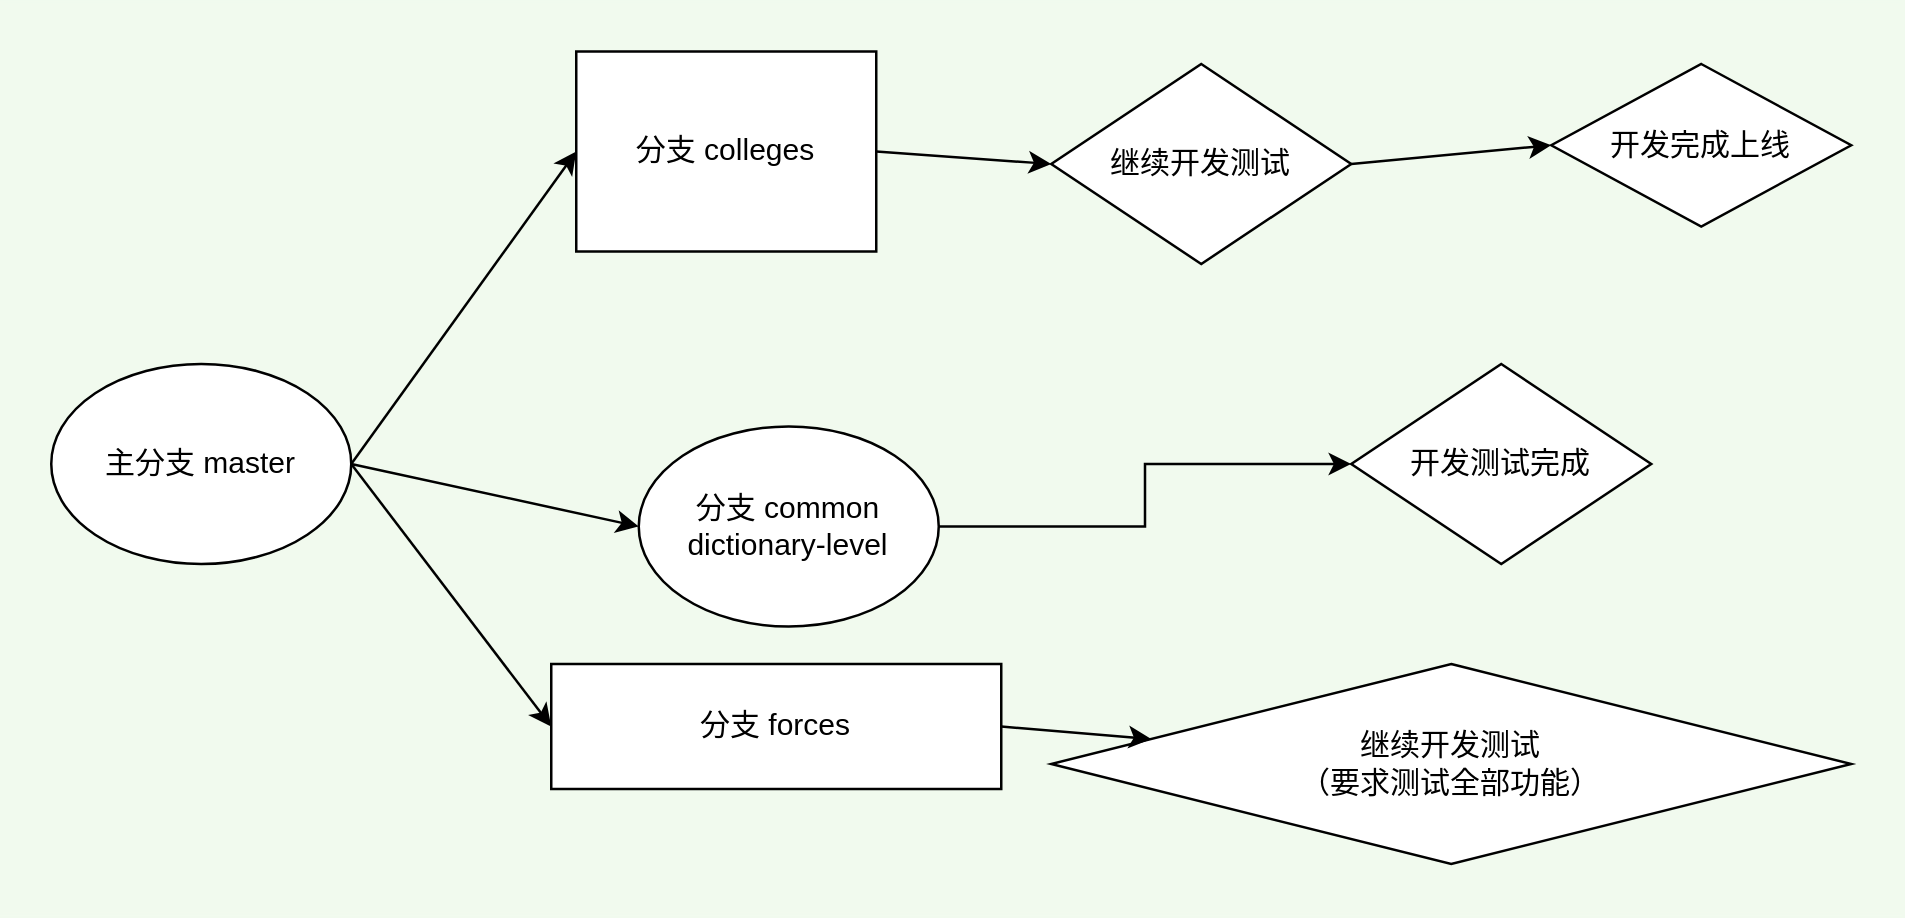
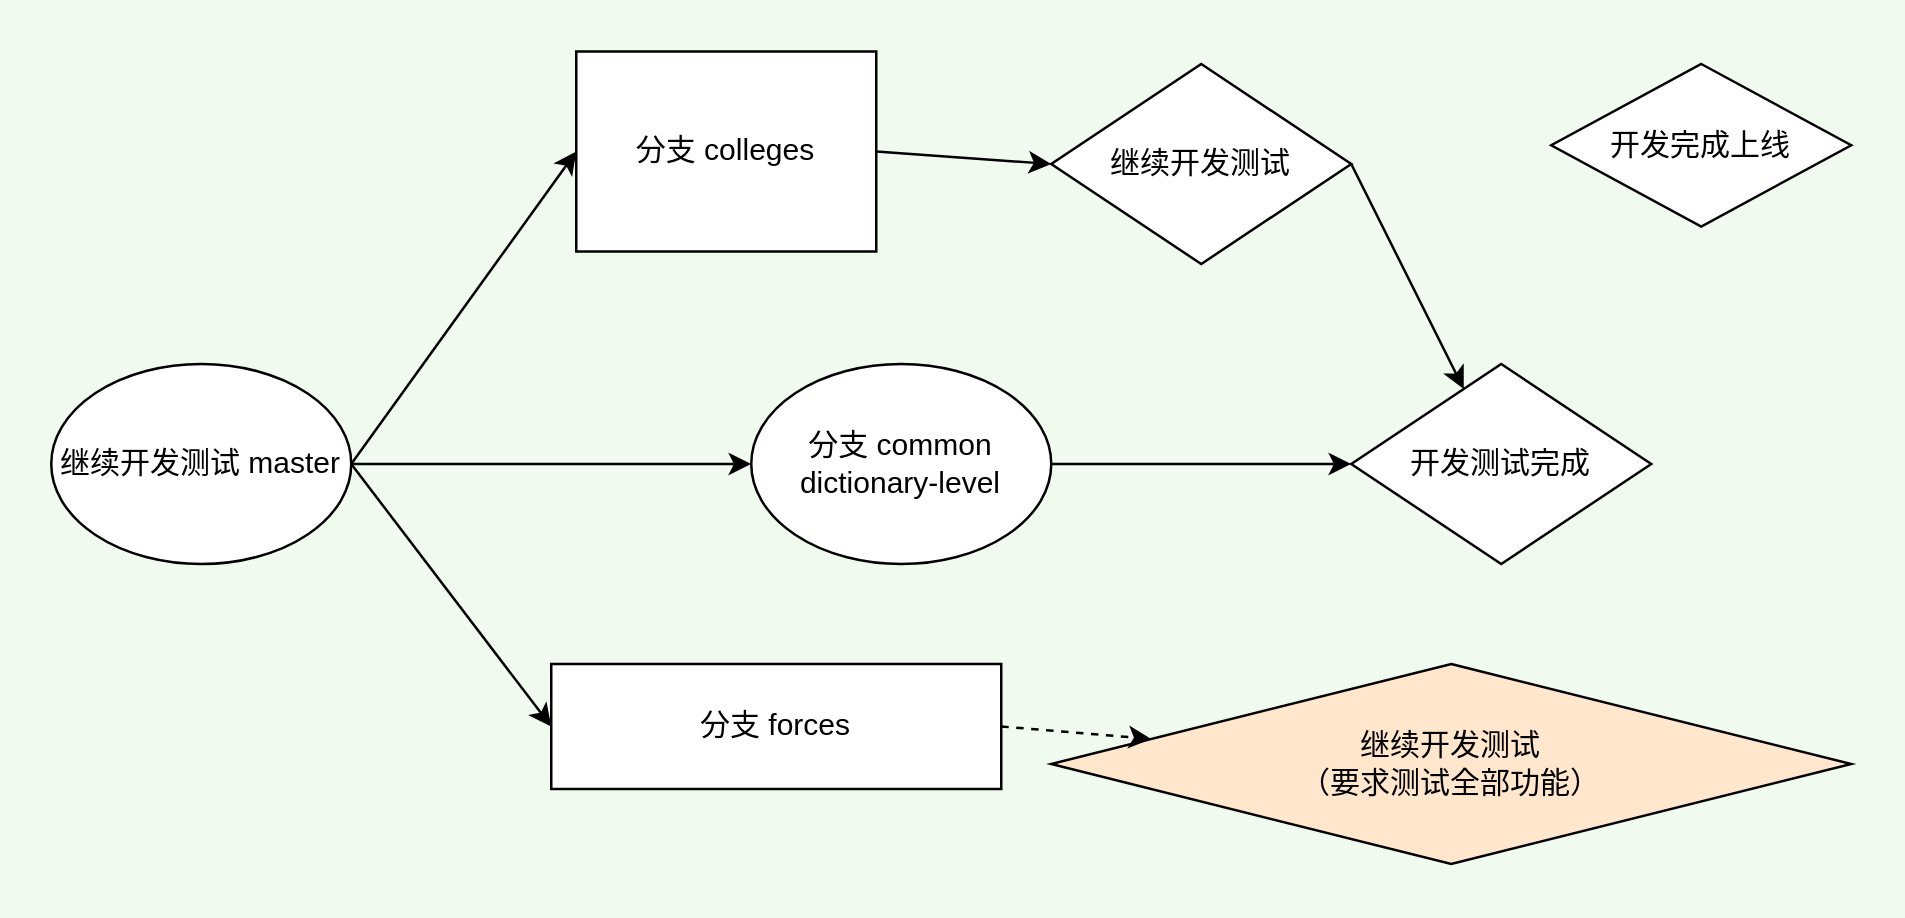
edge "继续开发测试" -> "开发完成上线": now "继续开发测试" -> "开发测试完成"
node "主分支 master": label "主分支 master" -> "继续开发测试 master"
node "分支 common dictionary-level": moved (789, 526) -> (901, 464)
edge "分支 forces" -> "继续开发测试 （要求测试全部功能）": style solid -> dashed
node "继续开发测试 （要求测试全部功能）": fillcolor #ffffff -> #ffe6cc
